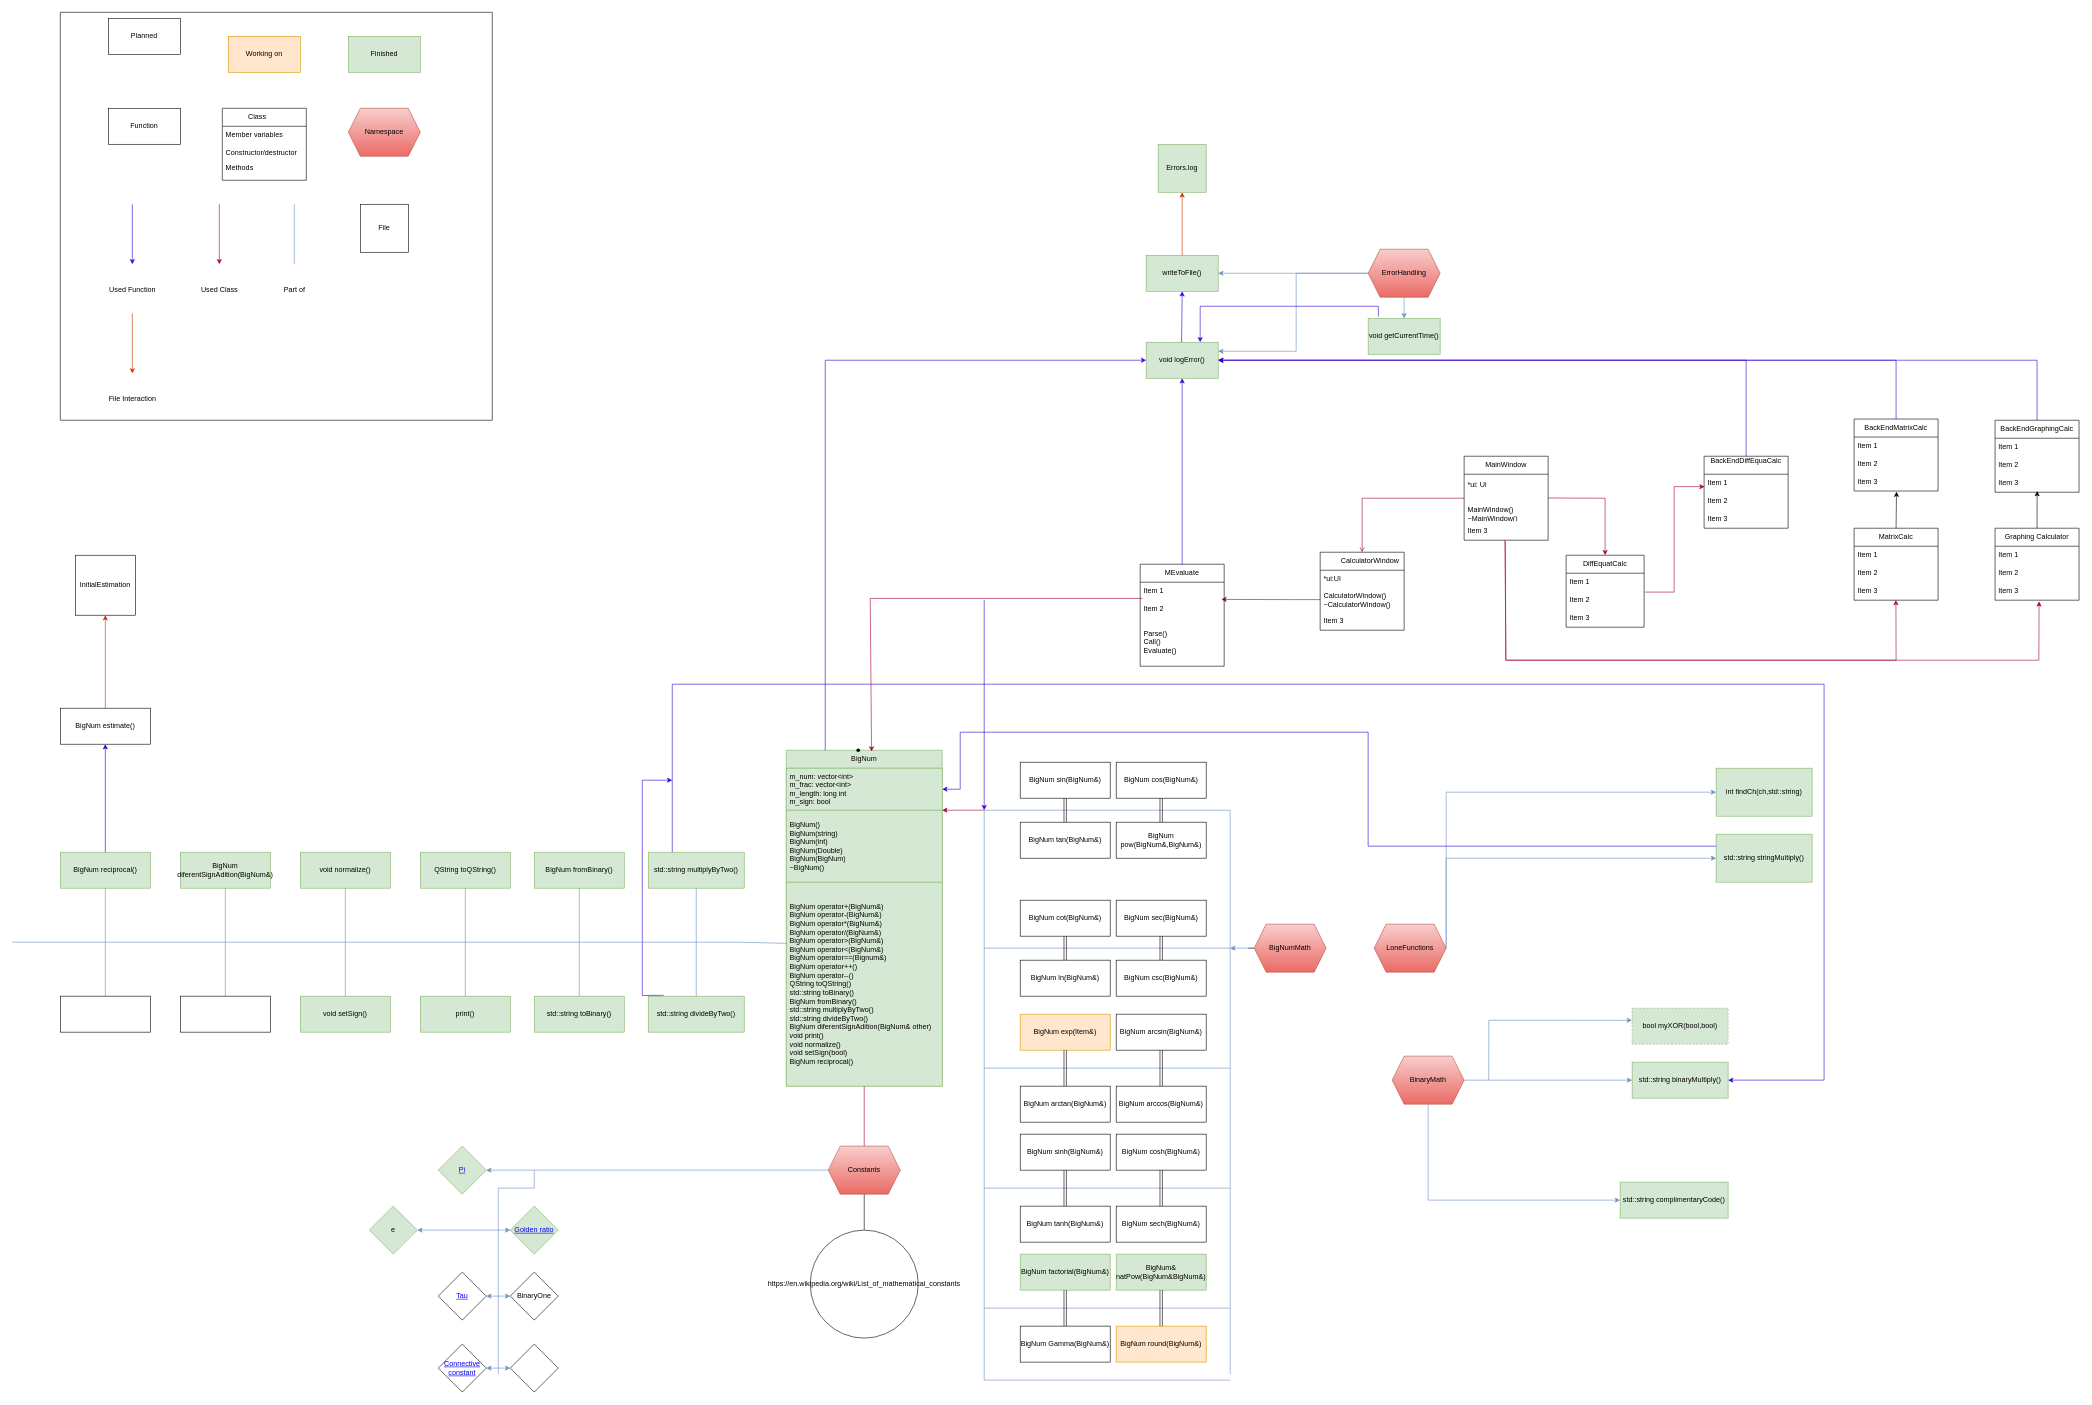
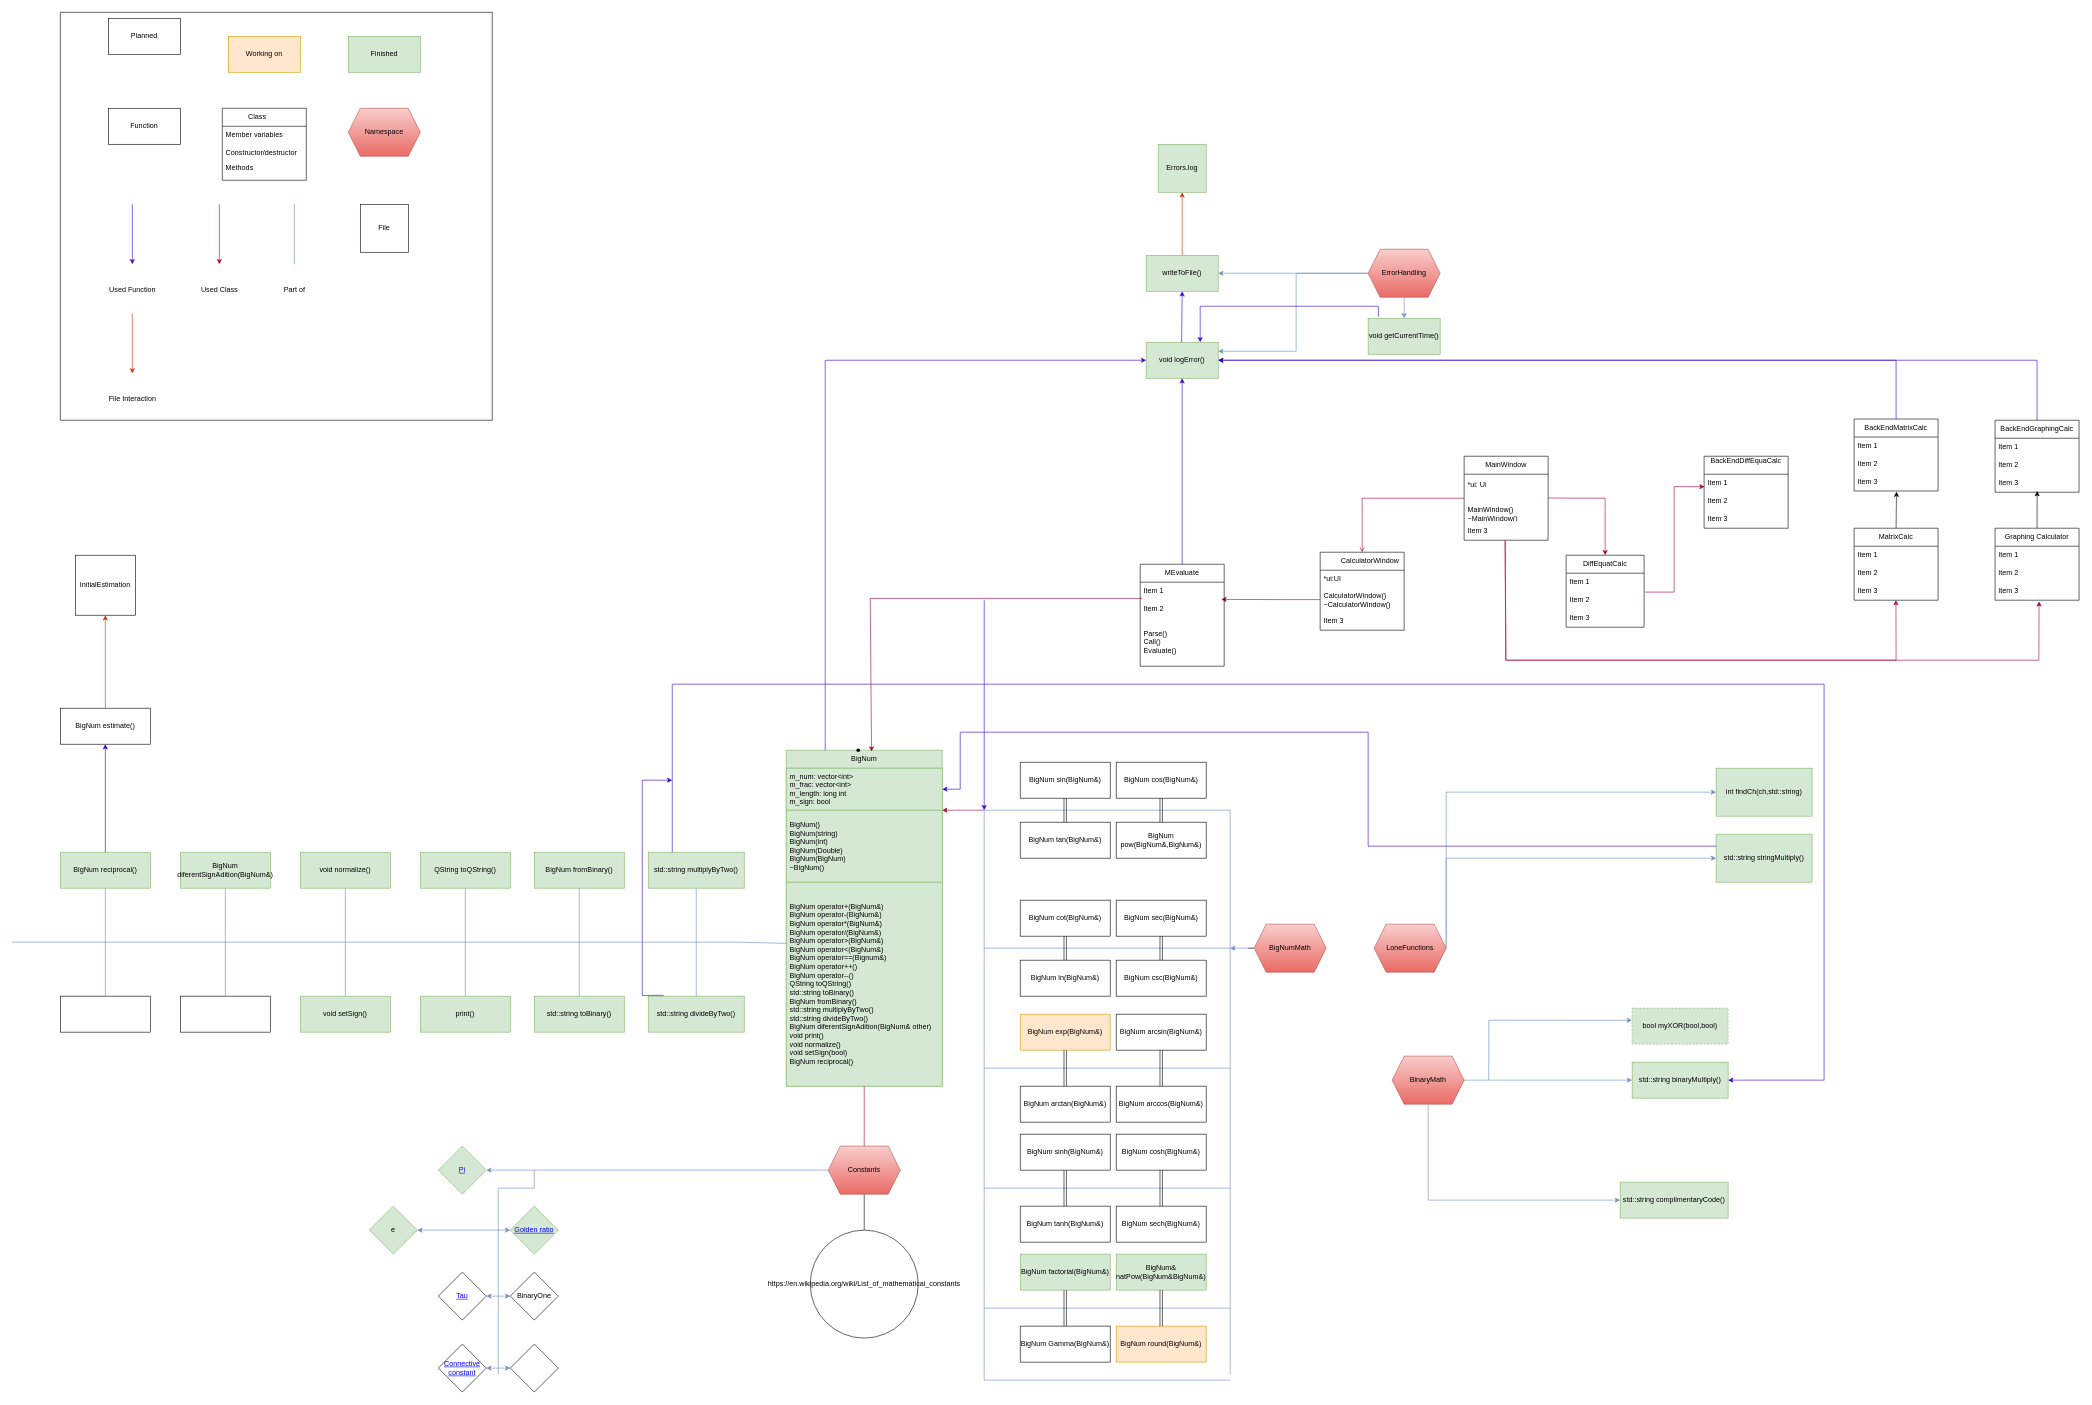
edge "BackEndDiffEquaCalc" -> "void logError()": removed
node "BigNum exp(Item&)": label "BigNum exp(Item&)" -> "BigNum exp(BigNum&)"
